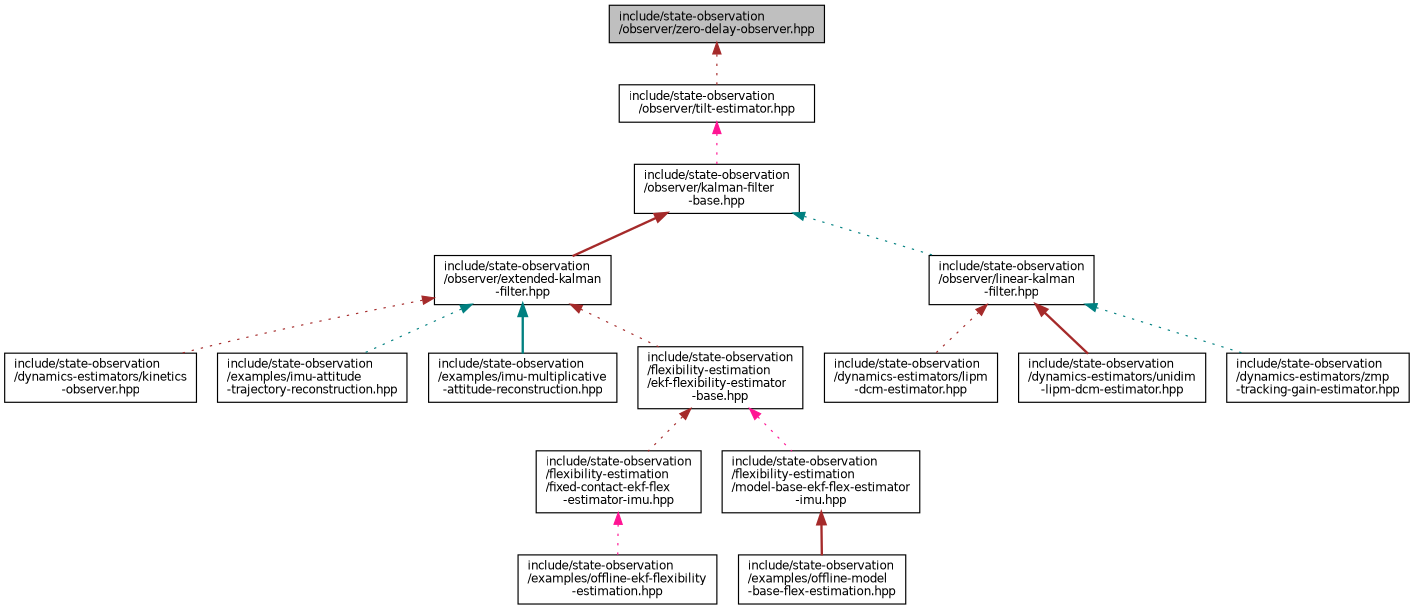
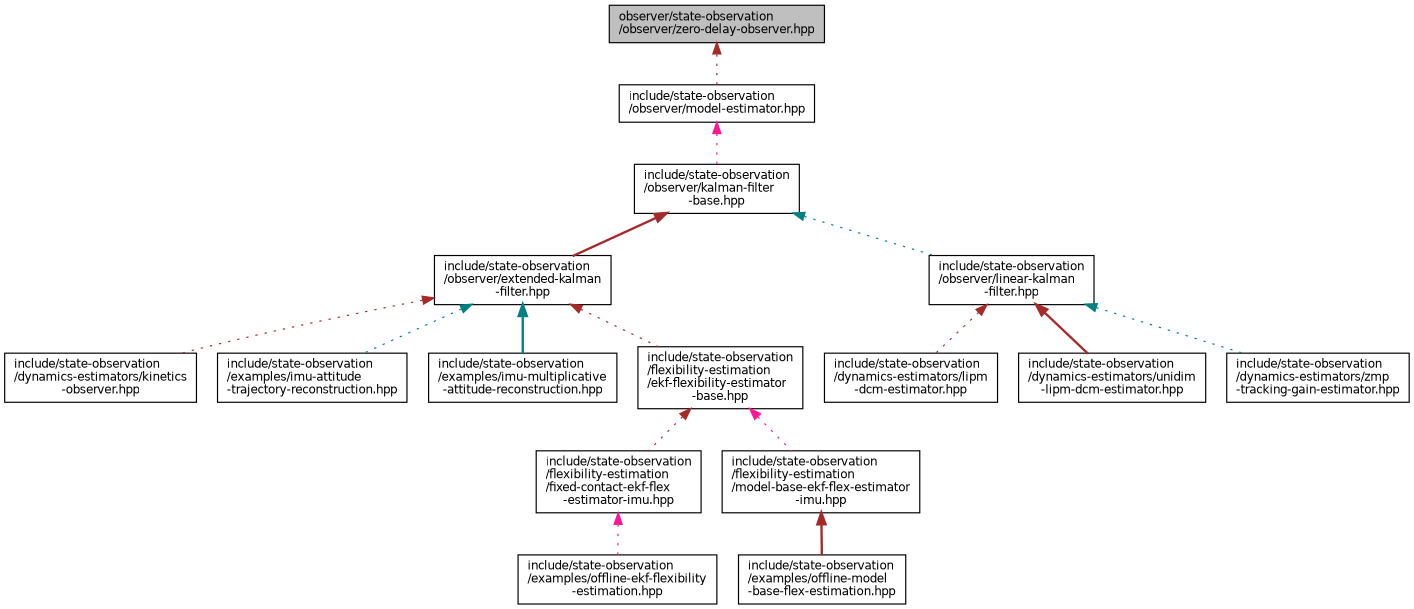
node "include/state-observation /observer/zero-delay-observer.hpp": label "include/state-observation /observer/zero-delay-observer.hpp" -> "observer/state-observation /observer/zero-delay-observer.hpp"
node "include/state-observation /observer/tilt-estimator.hpp": label "include/state-observation /observer/tilt-estimator.hpp" -> "include/state-observation /observer/model-estimator.hpp"
